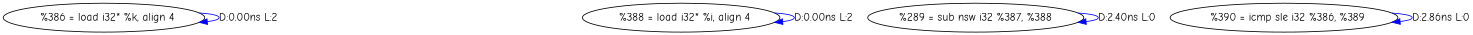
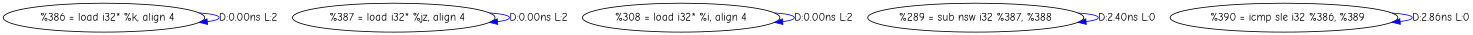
node "%387 = load i32* %jz, align 4": added
node "%388 = load i32* %i, align 4": label "%388 = load i32* %i, align 4" -> "%308 = load i32* %i, align 4"
